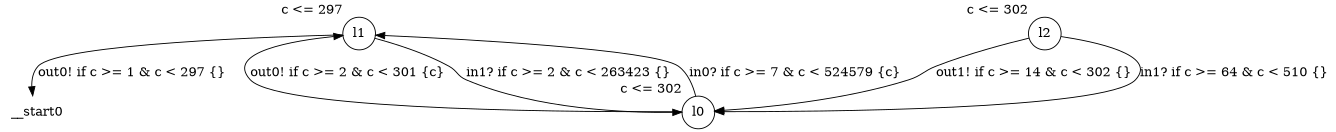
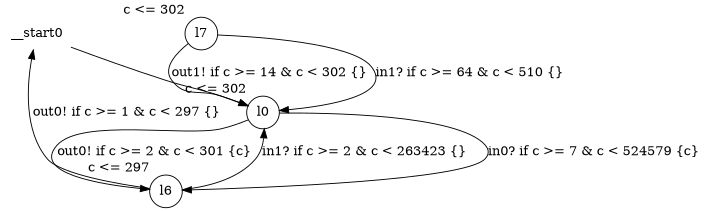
node "l1 c <= 297": label "l1 c <= 297" -> "l6 c <= 297"
node "l2 c <= 302": label "l2 c <= 302" -> "l7 c <= 302"
edge "__start0" -> "l0 c <= 302": added
